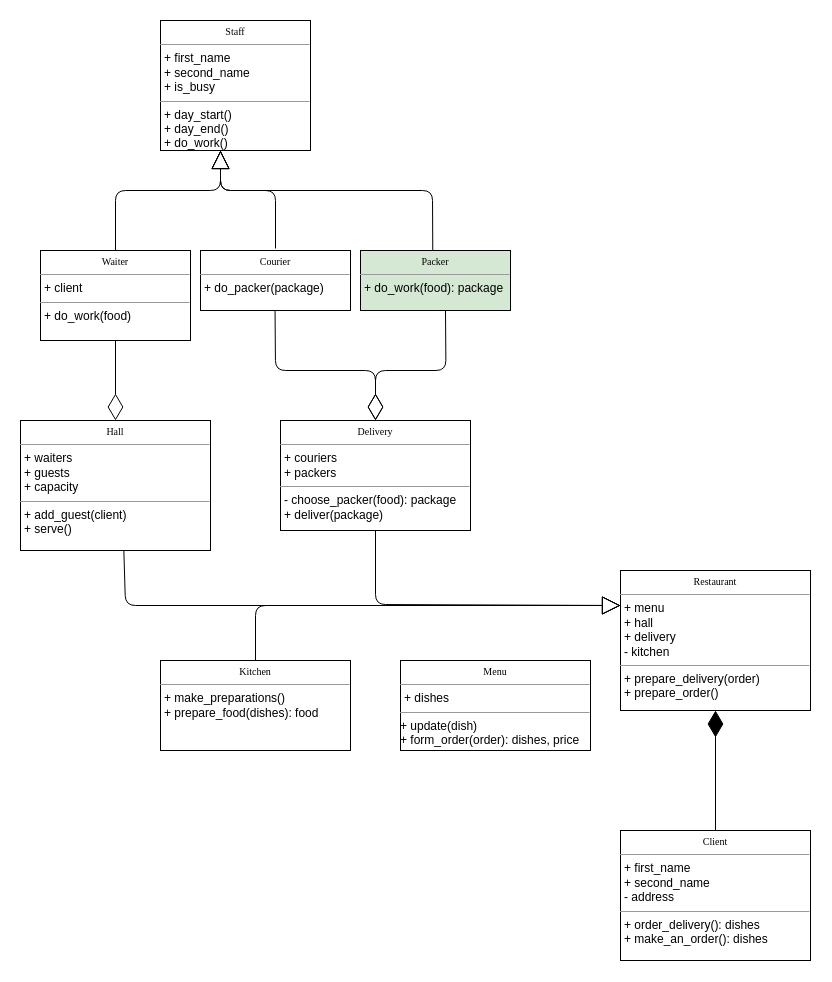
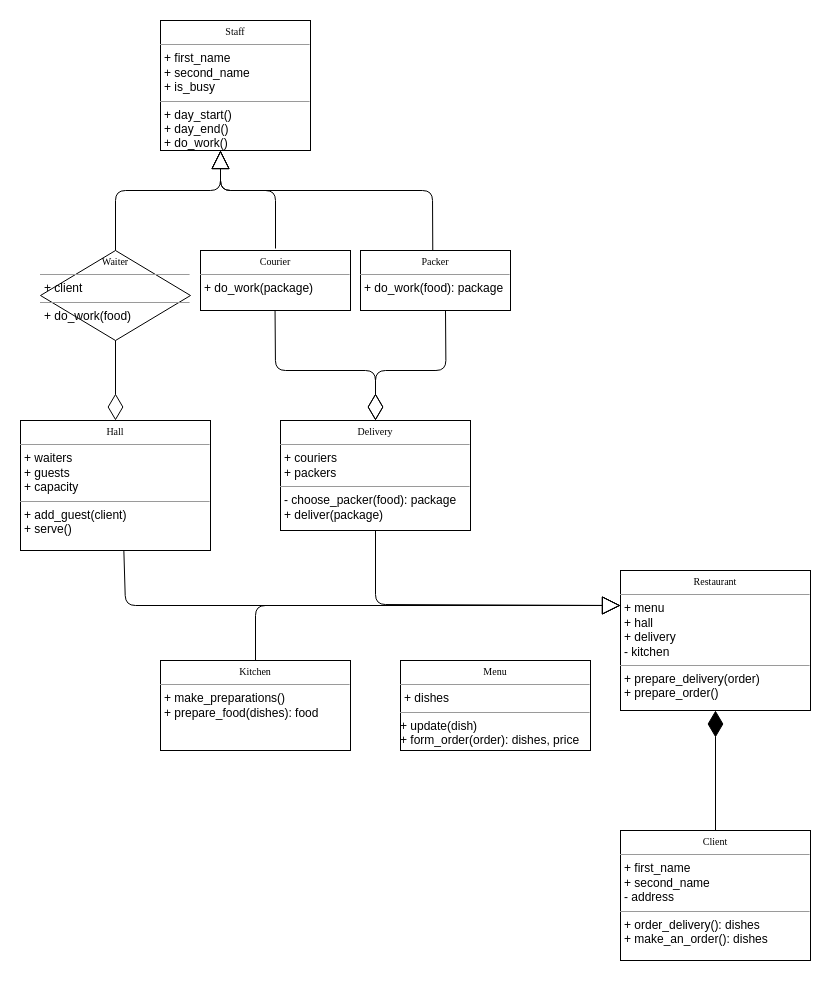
node "Сourier + do_packer(package)": label "Сourier + do_packer(package)" -> "Сourier + do_work(package)"
node "Packer + do_work(food): package": fillcolor #d5e8d4 -> #ffffff
node "Waiter + client + do_work(food)": shape rectangle -> diamond
